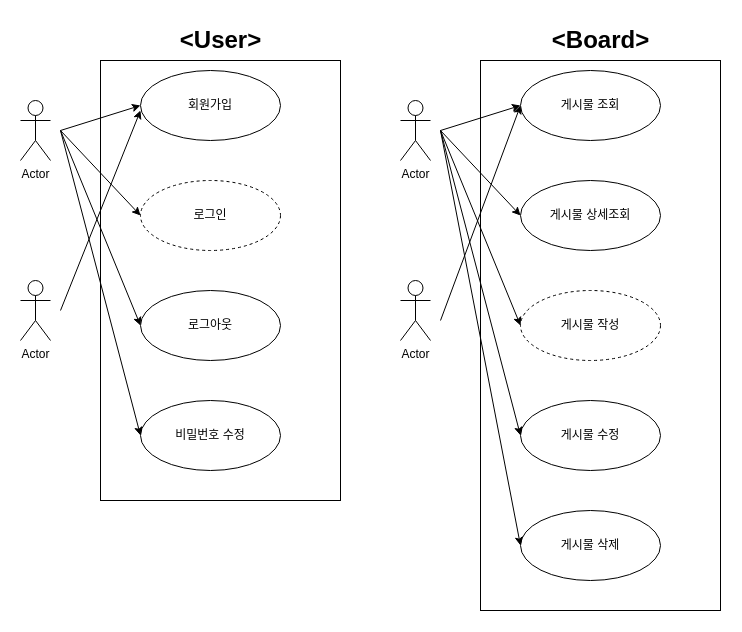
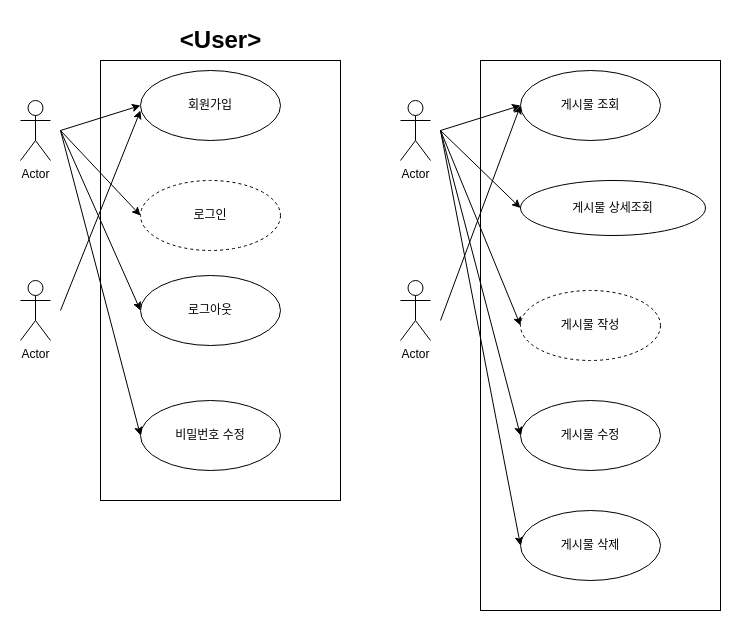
node "<Board>": removed
node "게시물 상세조회": size 140x70 -> 185x55
node "로그아웃": moved (211, 326) -> (211, 311)
